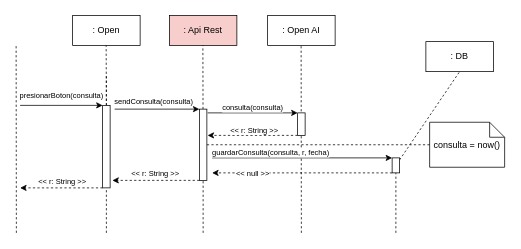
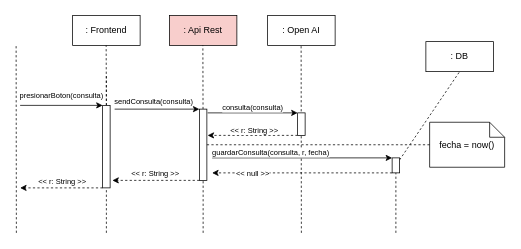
node ": Open": label ": Open" -> ": Frontend"
node "consulta = now()": label "consulta = now()" -> "fecha = now()"
